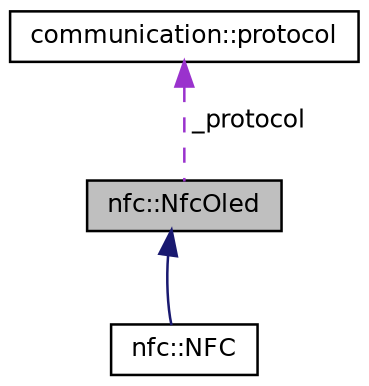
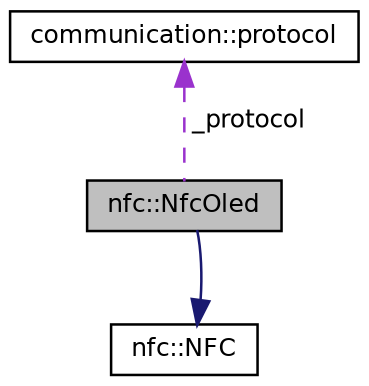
edge "nfc::NFC" -> "nfc::NfcOled": reversed
